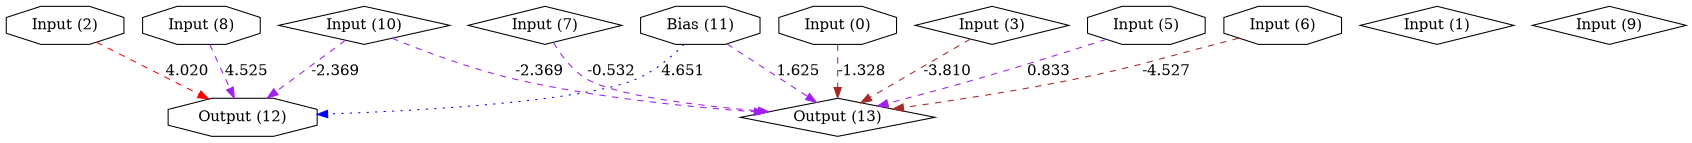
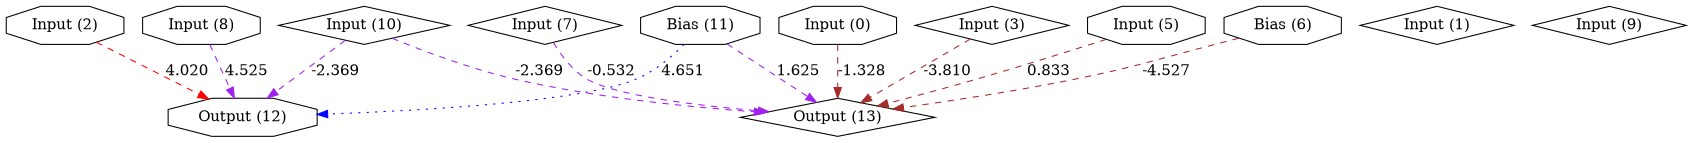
node "Input (6)": label "Input (6)" -> "Bias (6)"
edge "Input (5)" -> "Output (13)": color purple -> brown
